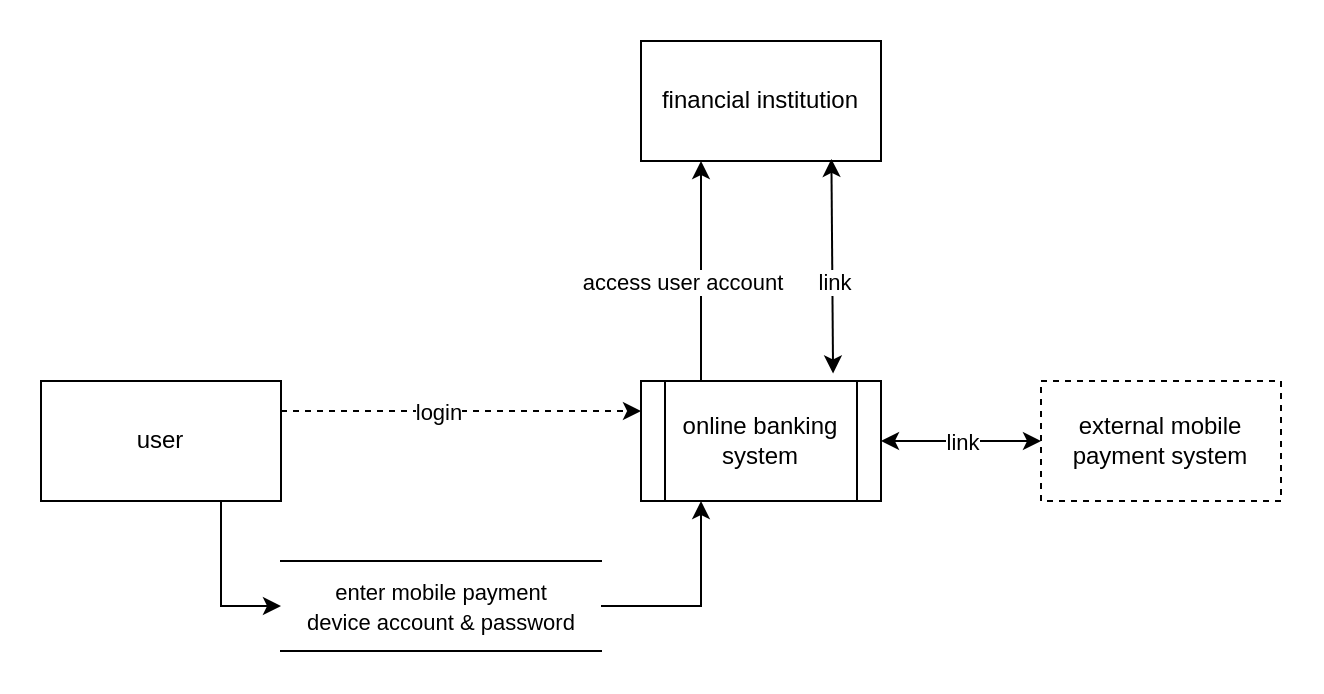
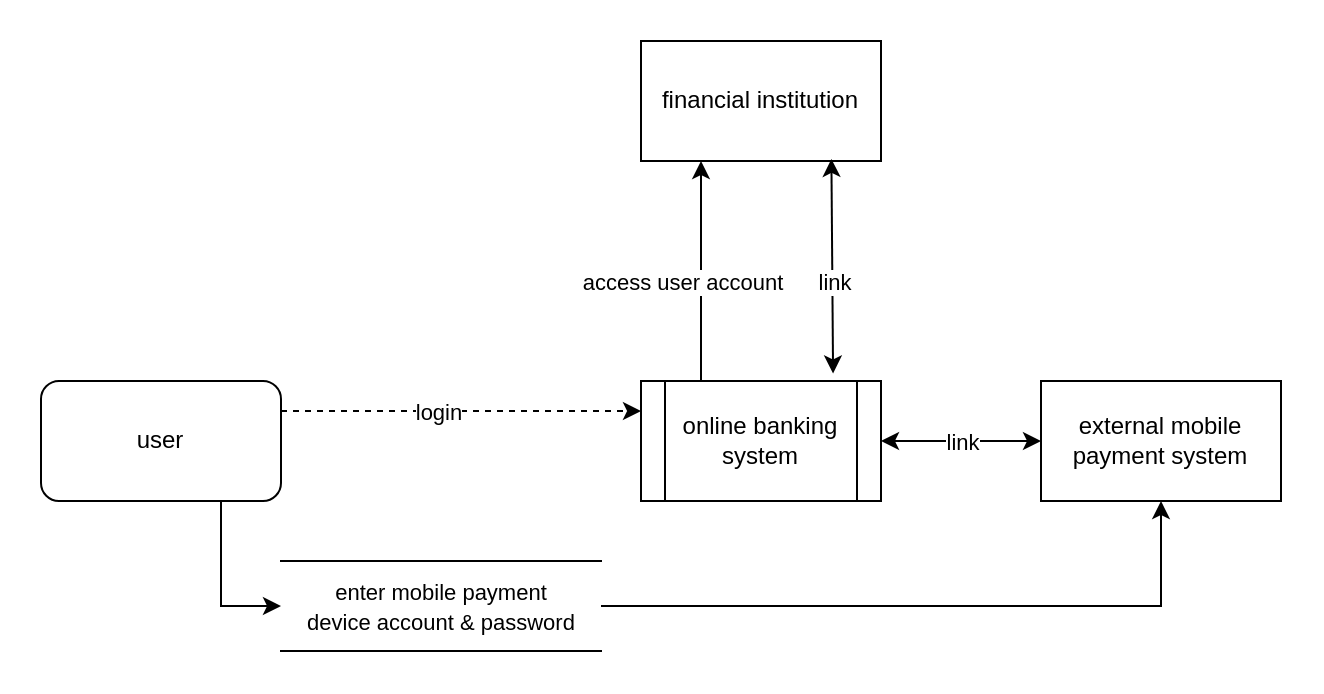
node "user": shape rectangle -> rounded rectangle
node "external mobile payment system": style dashed -> solid
edge "enter mobile paymentdevice account & password" -> "online banking system": now "enter mobile paymentdevice account & password" -> "external mobile payment system"
